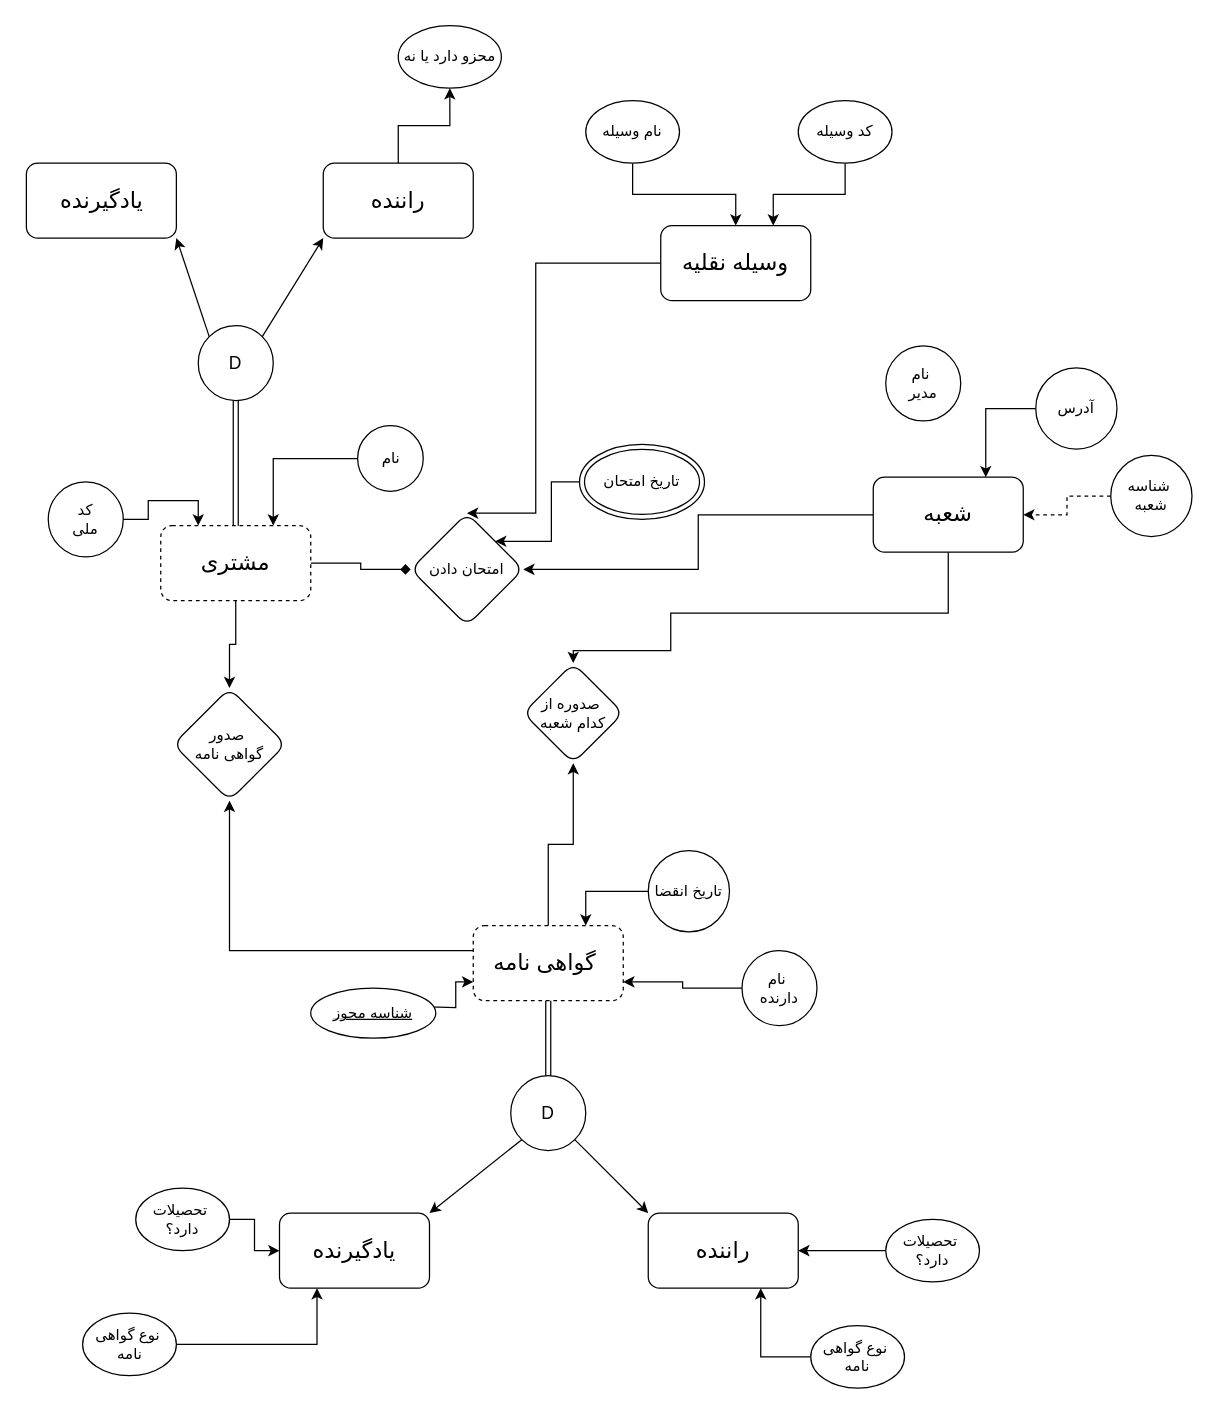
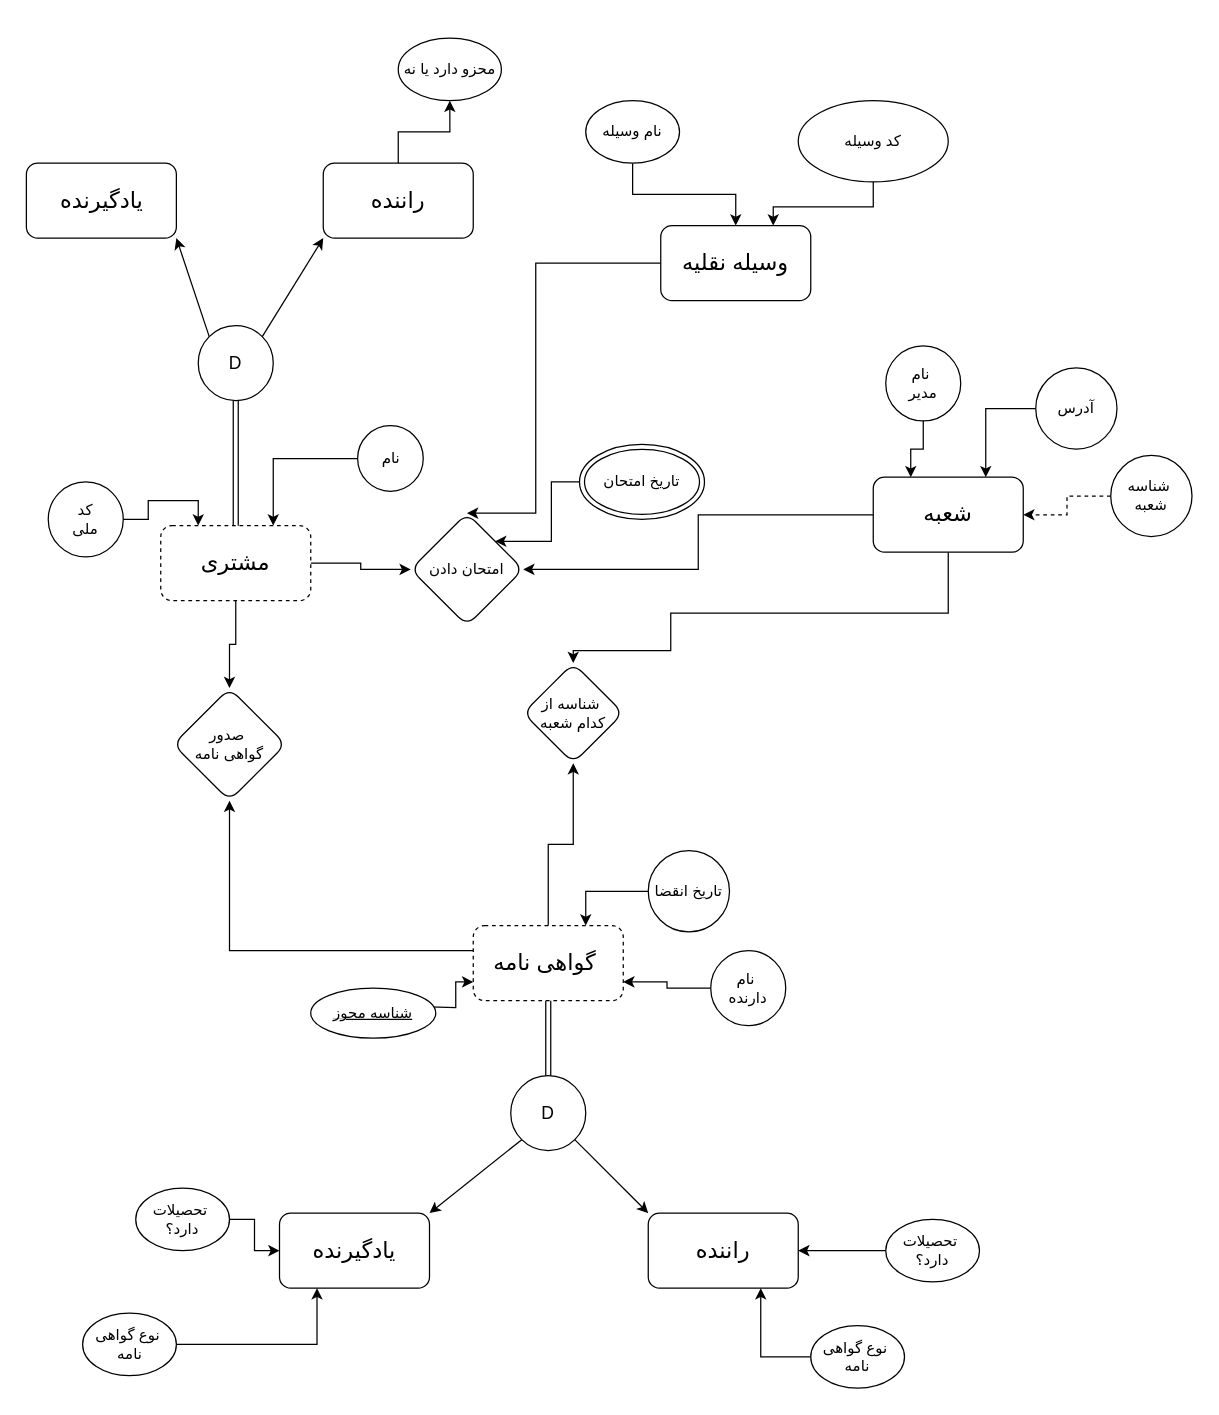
node "محزو دارد یا نه": moved (450, 57) -> (450, 69)
node "کد وسیله": size 94x63 -> 150x81
edge "نام مدیر" -> "شعبه": added
edge "مشتری" -> "امتحان دادن": arrowhead diamond -> classic
node "صدوره از کدام شعبه": label "صدوره از کدام شعبه" -> "شناسه از کدام شعبه"
node "نام دارنده": moved (779, 988) -> (748, 988)
